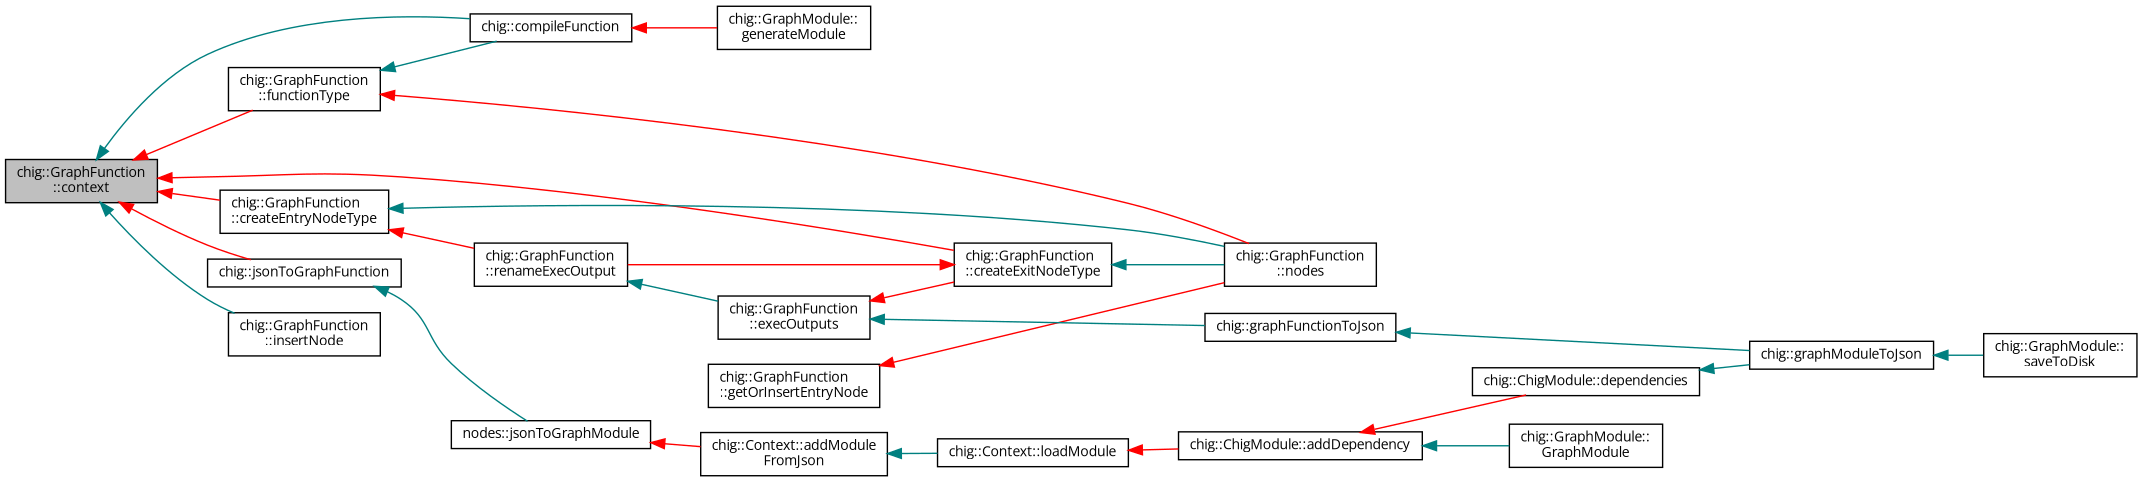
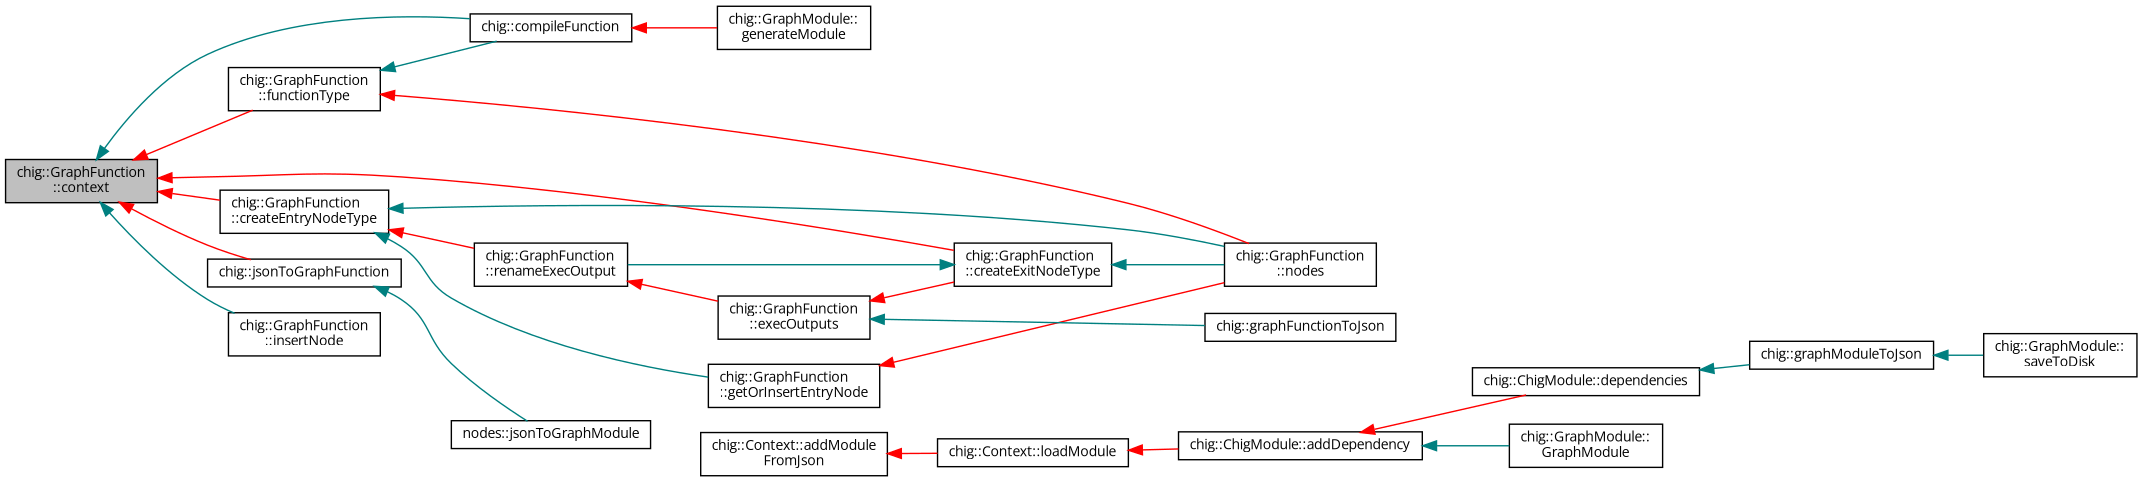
edge "chig::GraphFunction ::renameExecOutput" -> "chig::GraphFunction ::createExitNodeType": color red -> teal
edge "chig::GraphFunction ::execOutputs" -> "chig::GraphFunction ::renameExecOutput": color teal -> red
edge "chig::GraphFunction ::getOrInsertEntryNode" -> "chig::GraphFunction ::createEntryNodeType": added
edge "chig::graphModuleToJson" -> "chig::graphFunctionToJson": removed
edge "chig::Context::addModule FromJson" -> "nodes::jsonToGraphModule": removed
edge "chig::Context::loadModule" -> "chig::Context::addModule FromJson": color teal -> red
